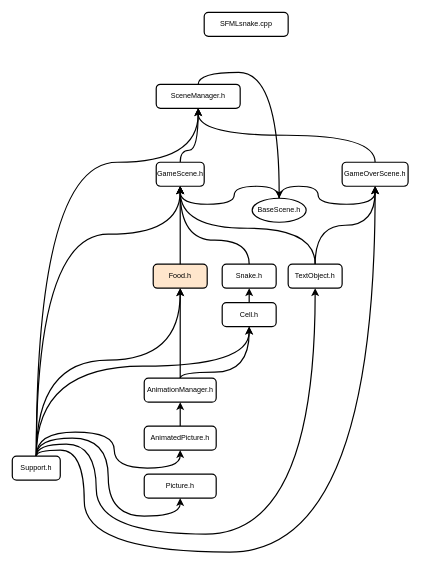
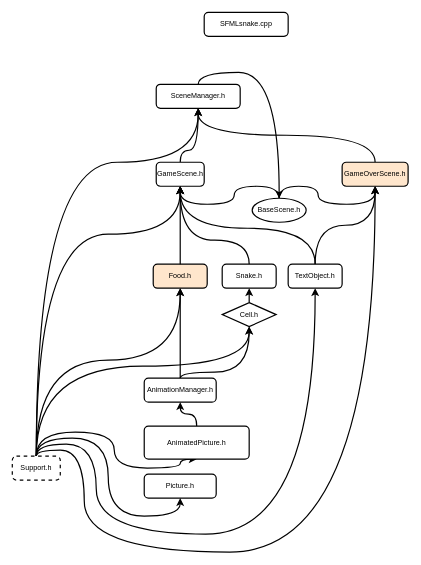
node "GameOverScene.h": fillcolor #ffffff -> #ffe6cc
node "Cell.h": shape rounded rectangle -> diamond
node "AnimatedPicture.h": size 72x24 -> 105x33
node "Support.h": style solid -> dashed
